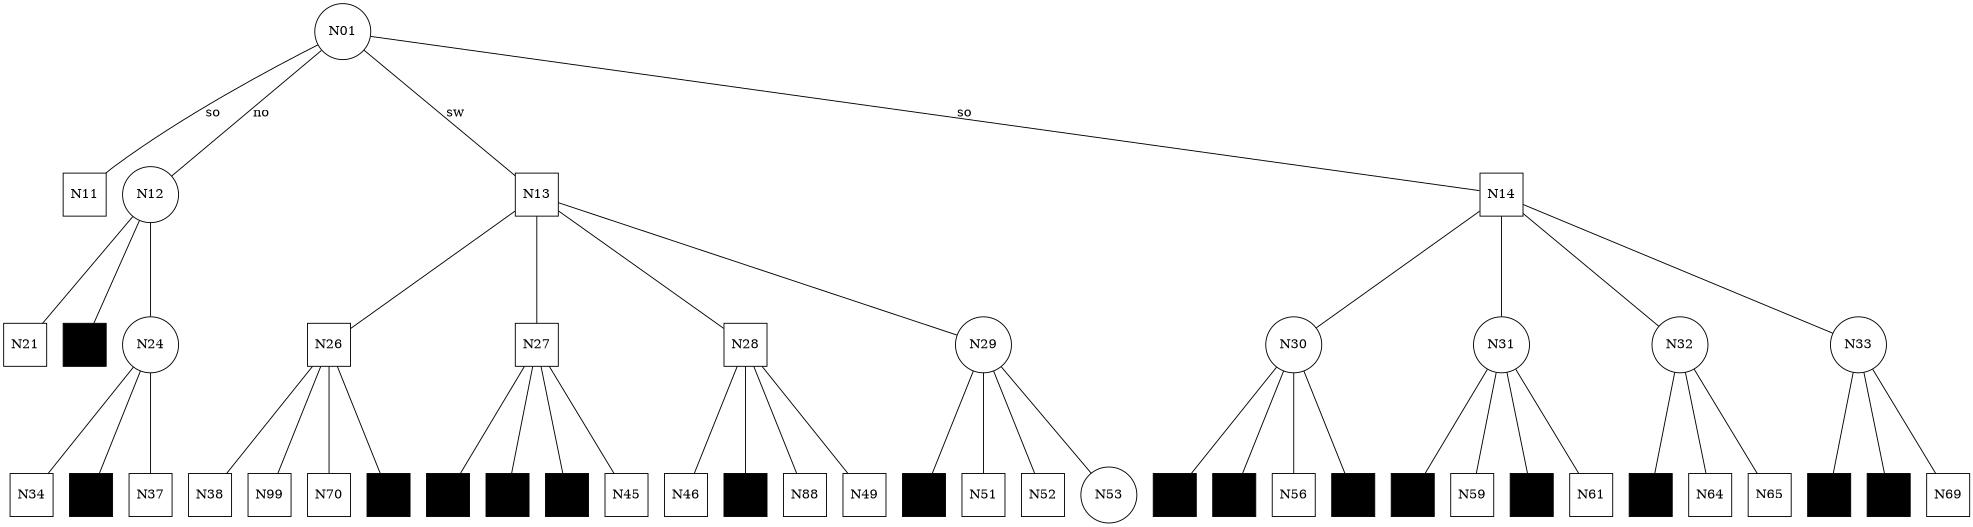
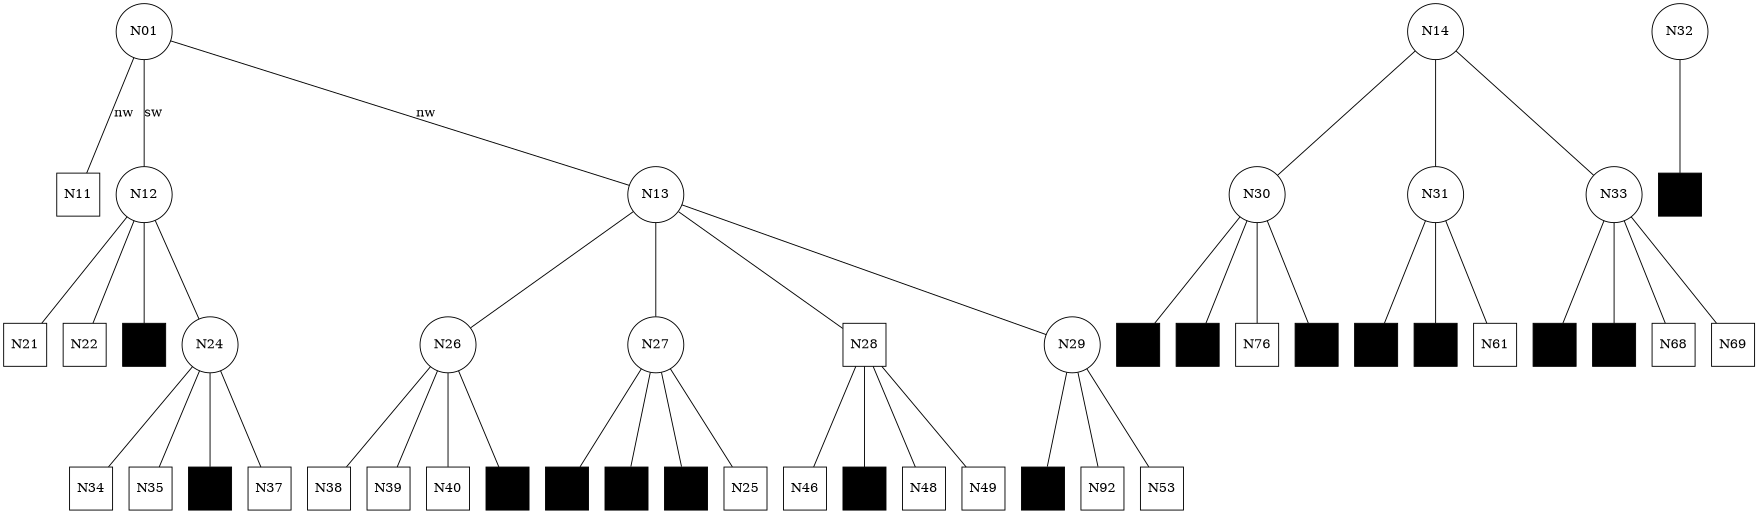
edge "N01" -- "N11": label "so" -> "nw"
edge "N01" -- "N12": label "no" -> "sw"
edge "N01" -- "N13": label "sw" -> "nw"
edge "N01" -- "N14": removed, label "so"
node "N13": shape square -> circle
node "N14": shape square -> circle
edge "N14" -- "N32": removed
node "N22": added
node "N26": shape square -> circle
node "N27": shape square -> circle
node "N68": added
node "N35": added
node "N99": label "N99" -> "N39"
node "N70": label "N70" -> "N40"
node "N45": label "N45" -> "N25"
node "N88": label "N88" -> "N48"
node "N51": removed
node "N52": label "N52" -> "N92"
node "N53": shape circle -> square
node "N56": label "N56" -> "N76"
node "N59": removed
node "N64": removed
node "N65": removed
